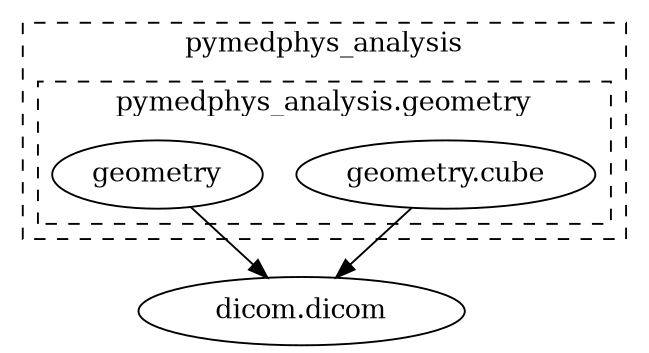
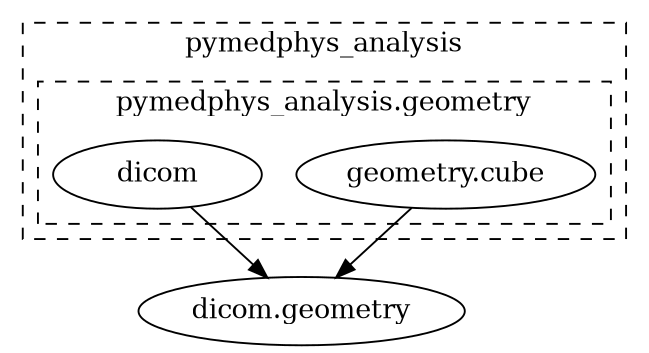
node "geometry": label "geometry" -> "dicom"
node "dicom.dicom": label "dicom.dicom" -> "dicom.geometry"
